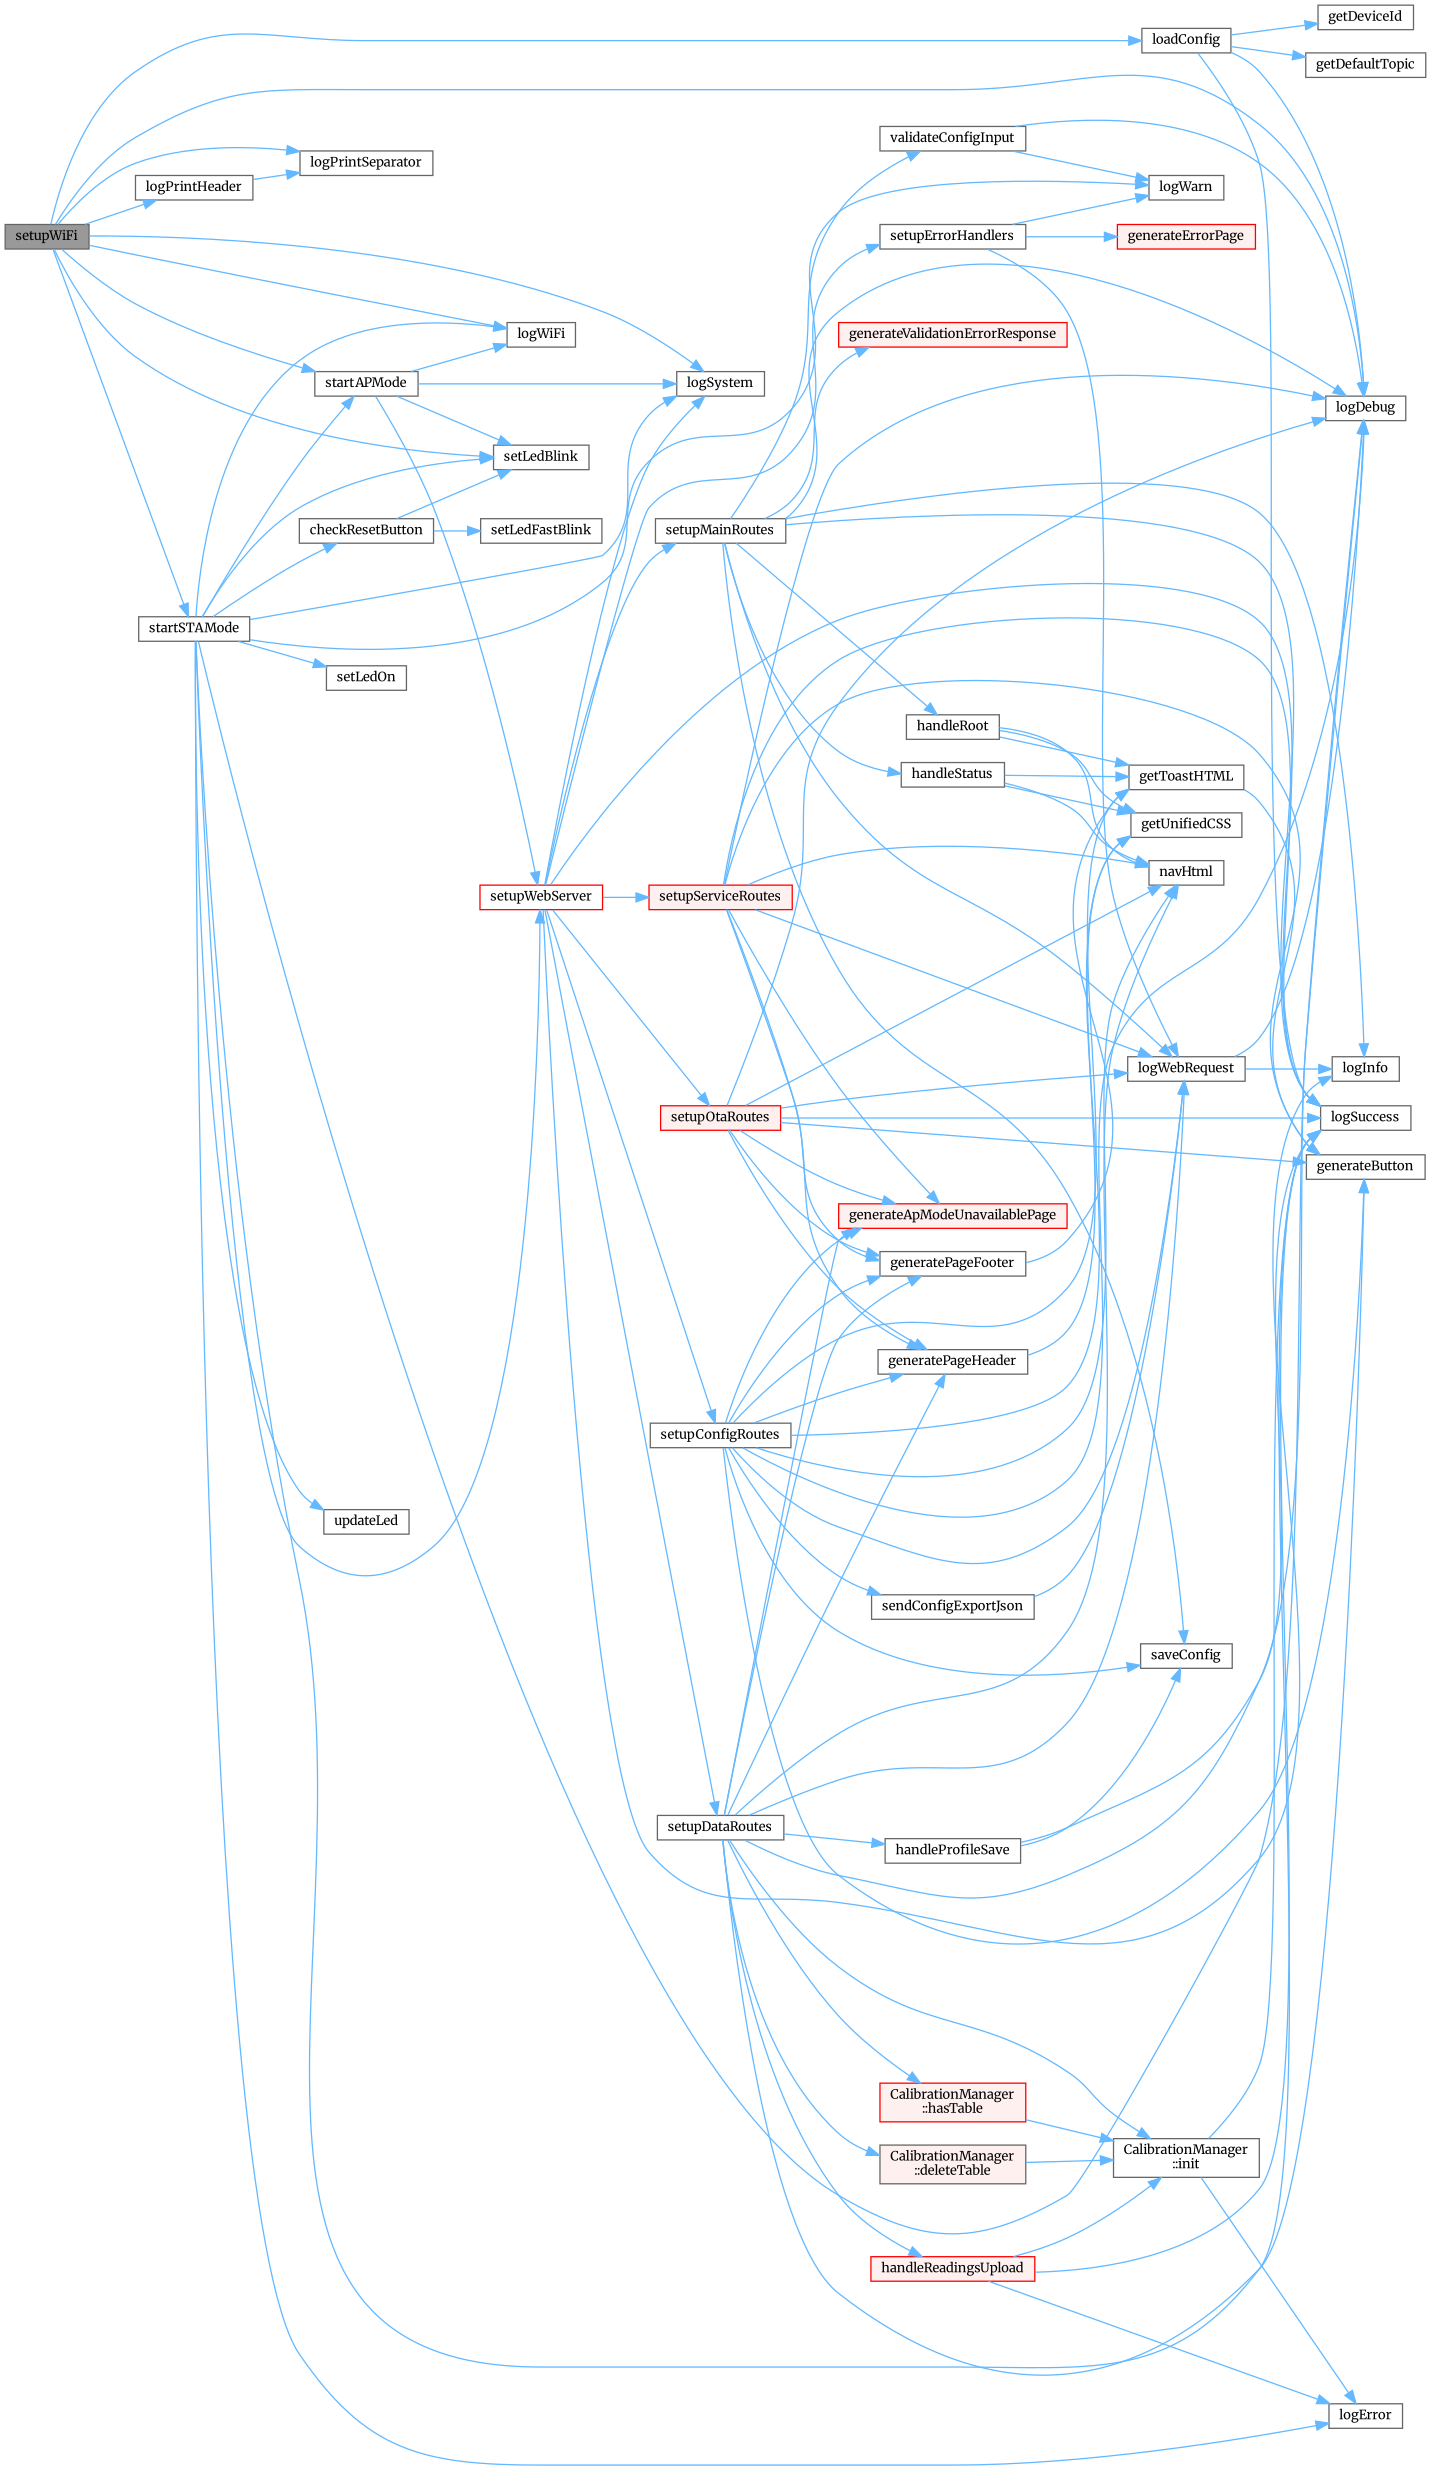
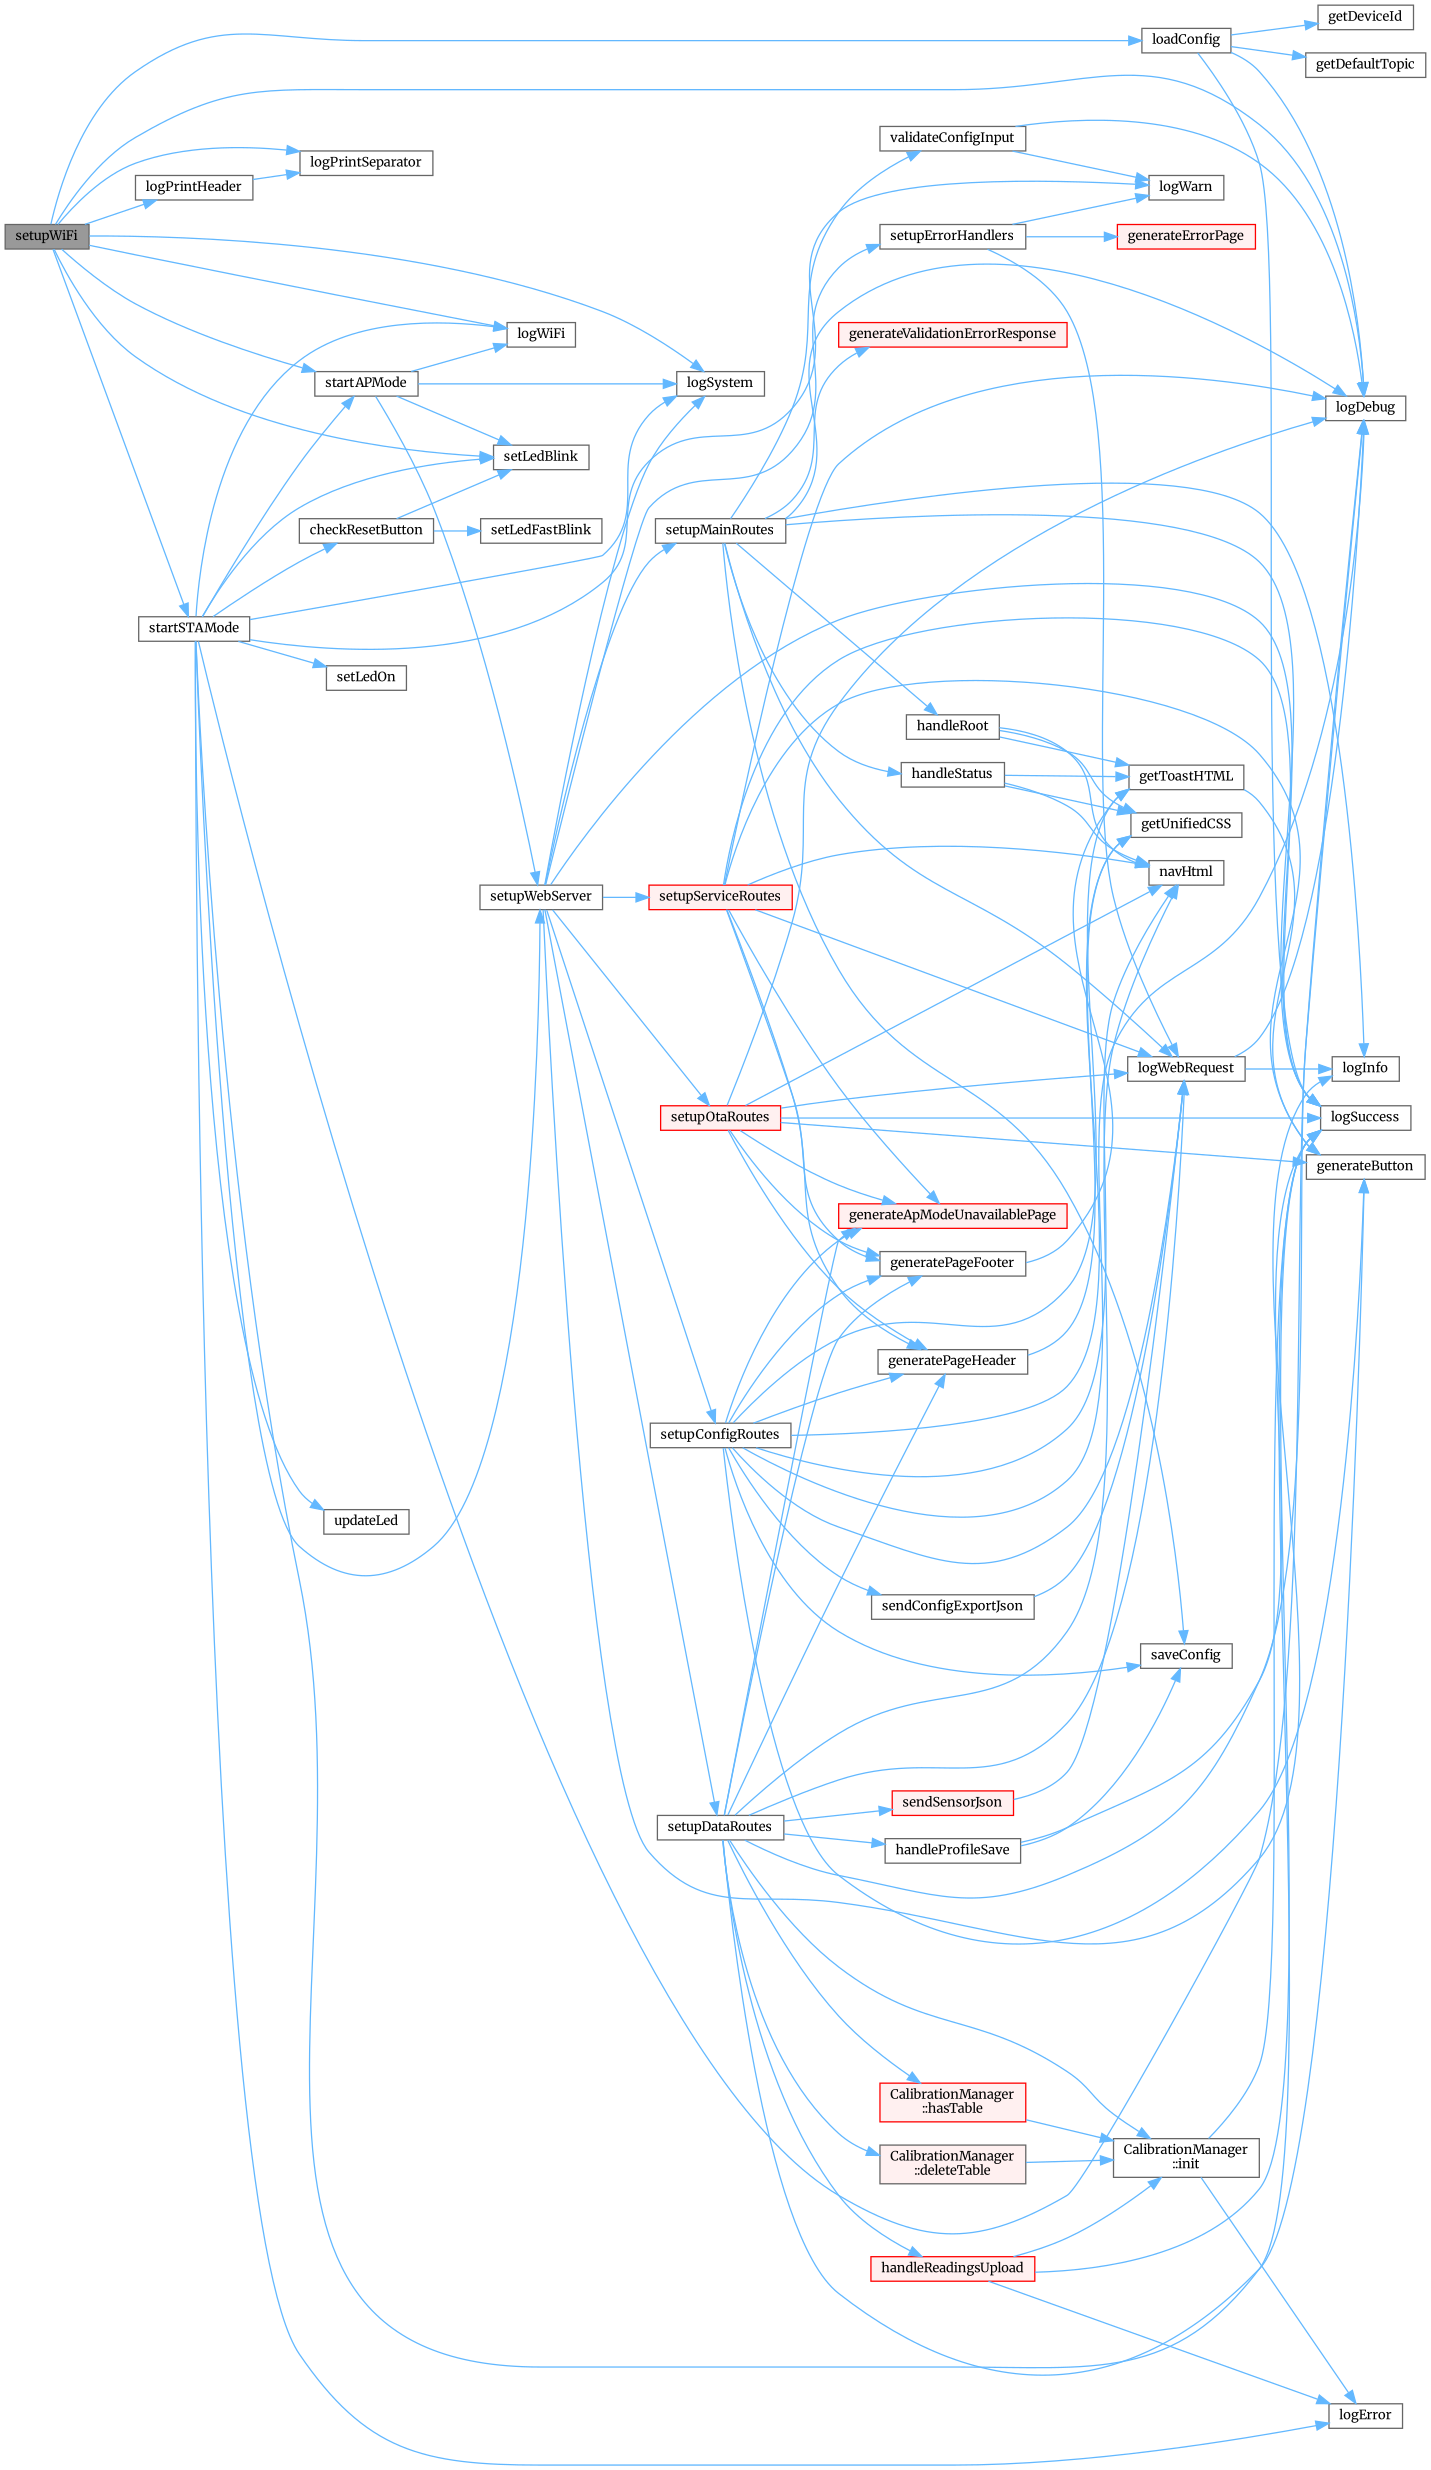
node "setupWebServer": color red -> grey40
node "sendSensorJson": added
